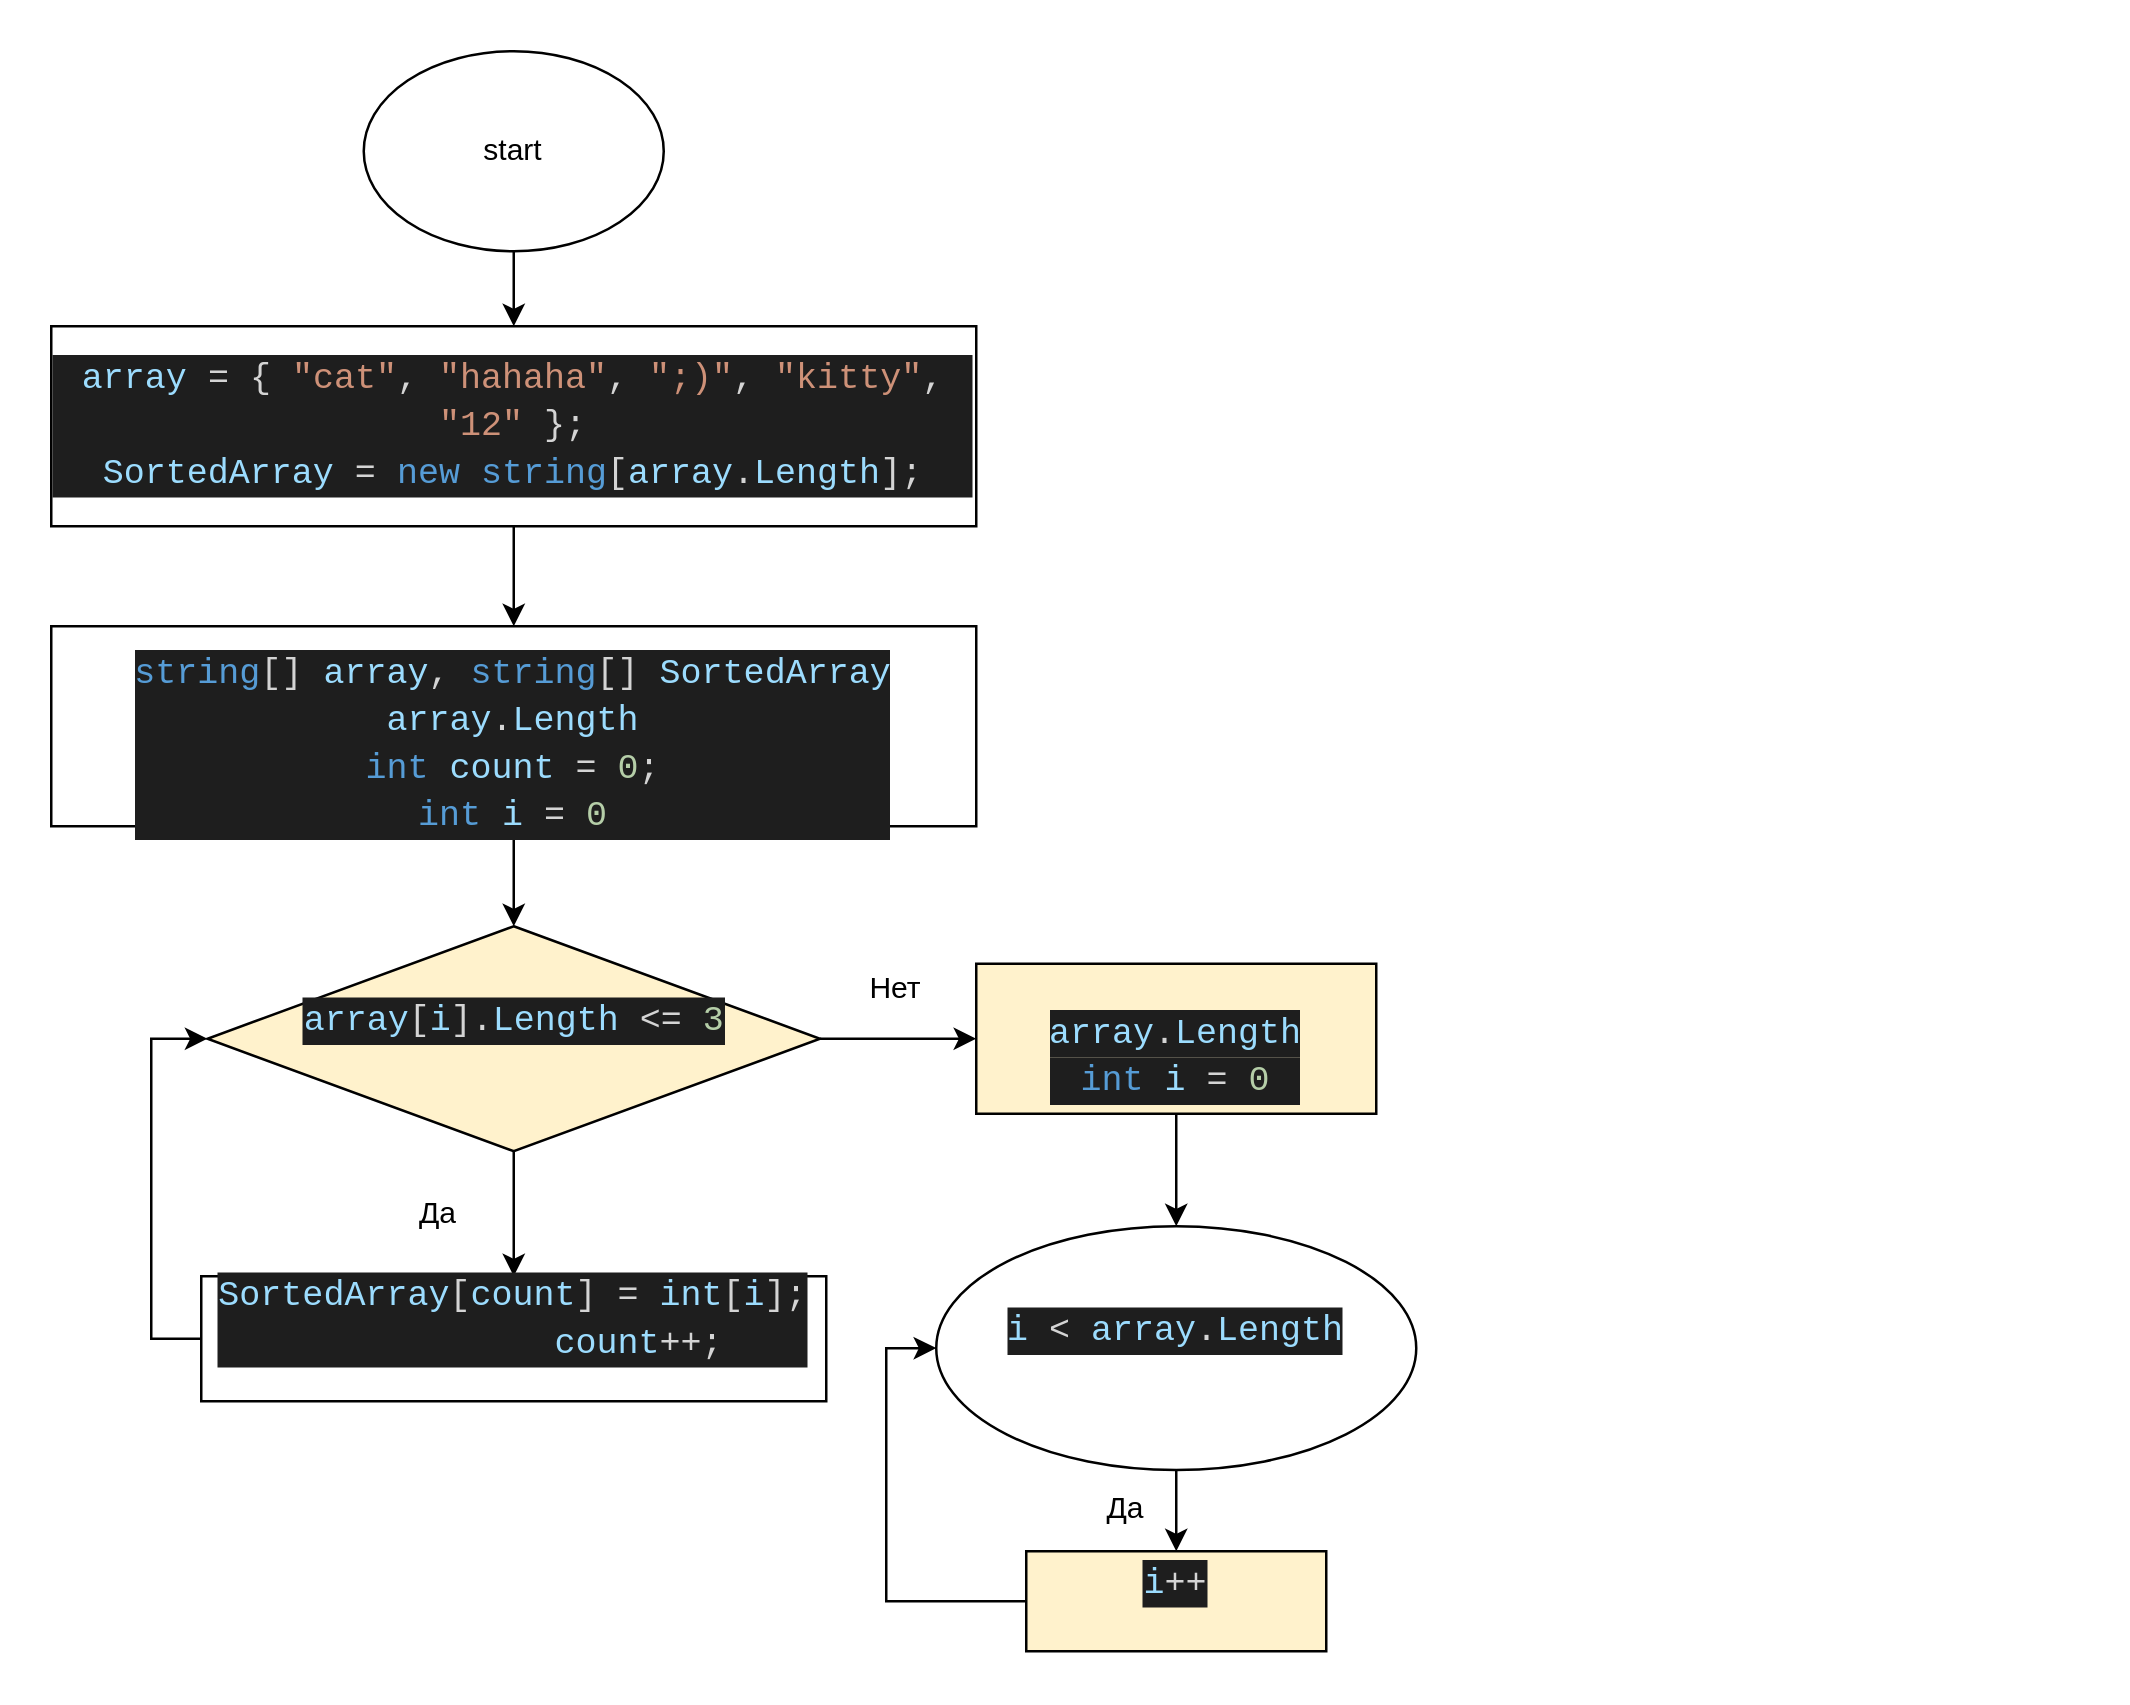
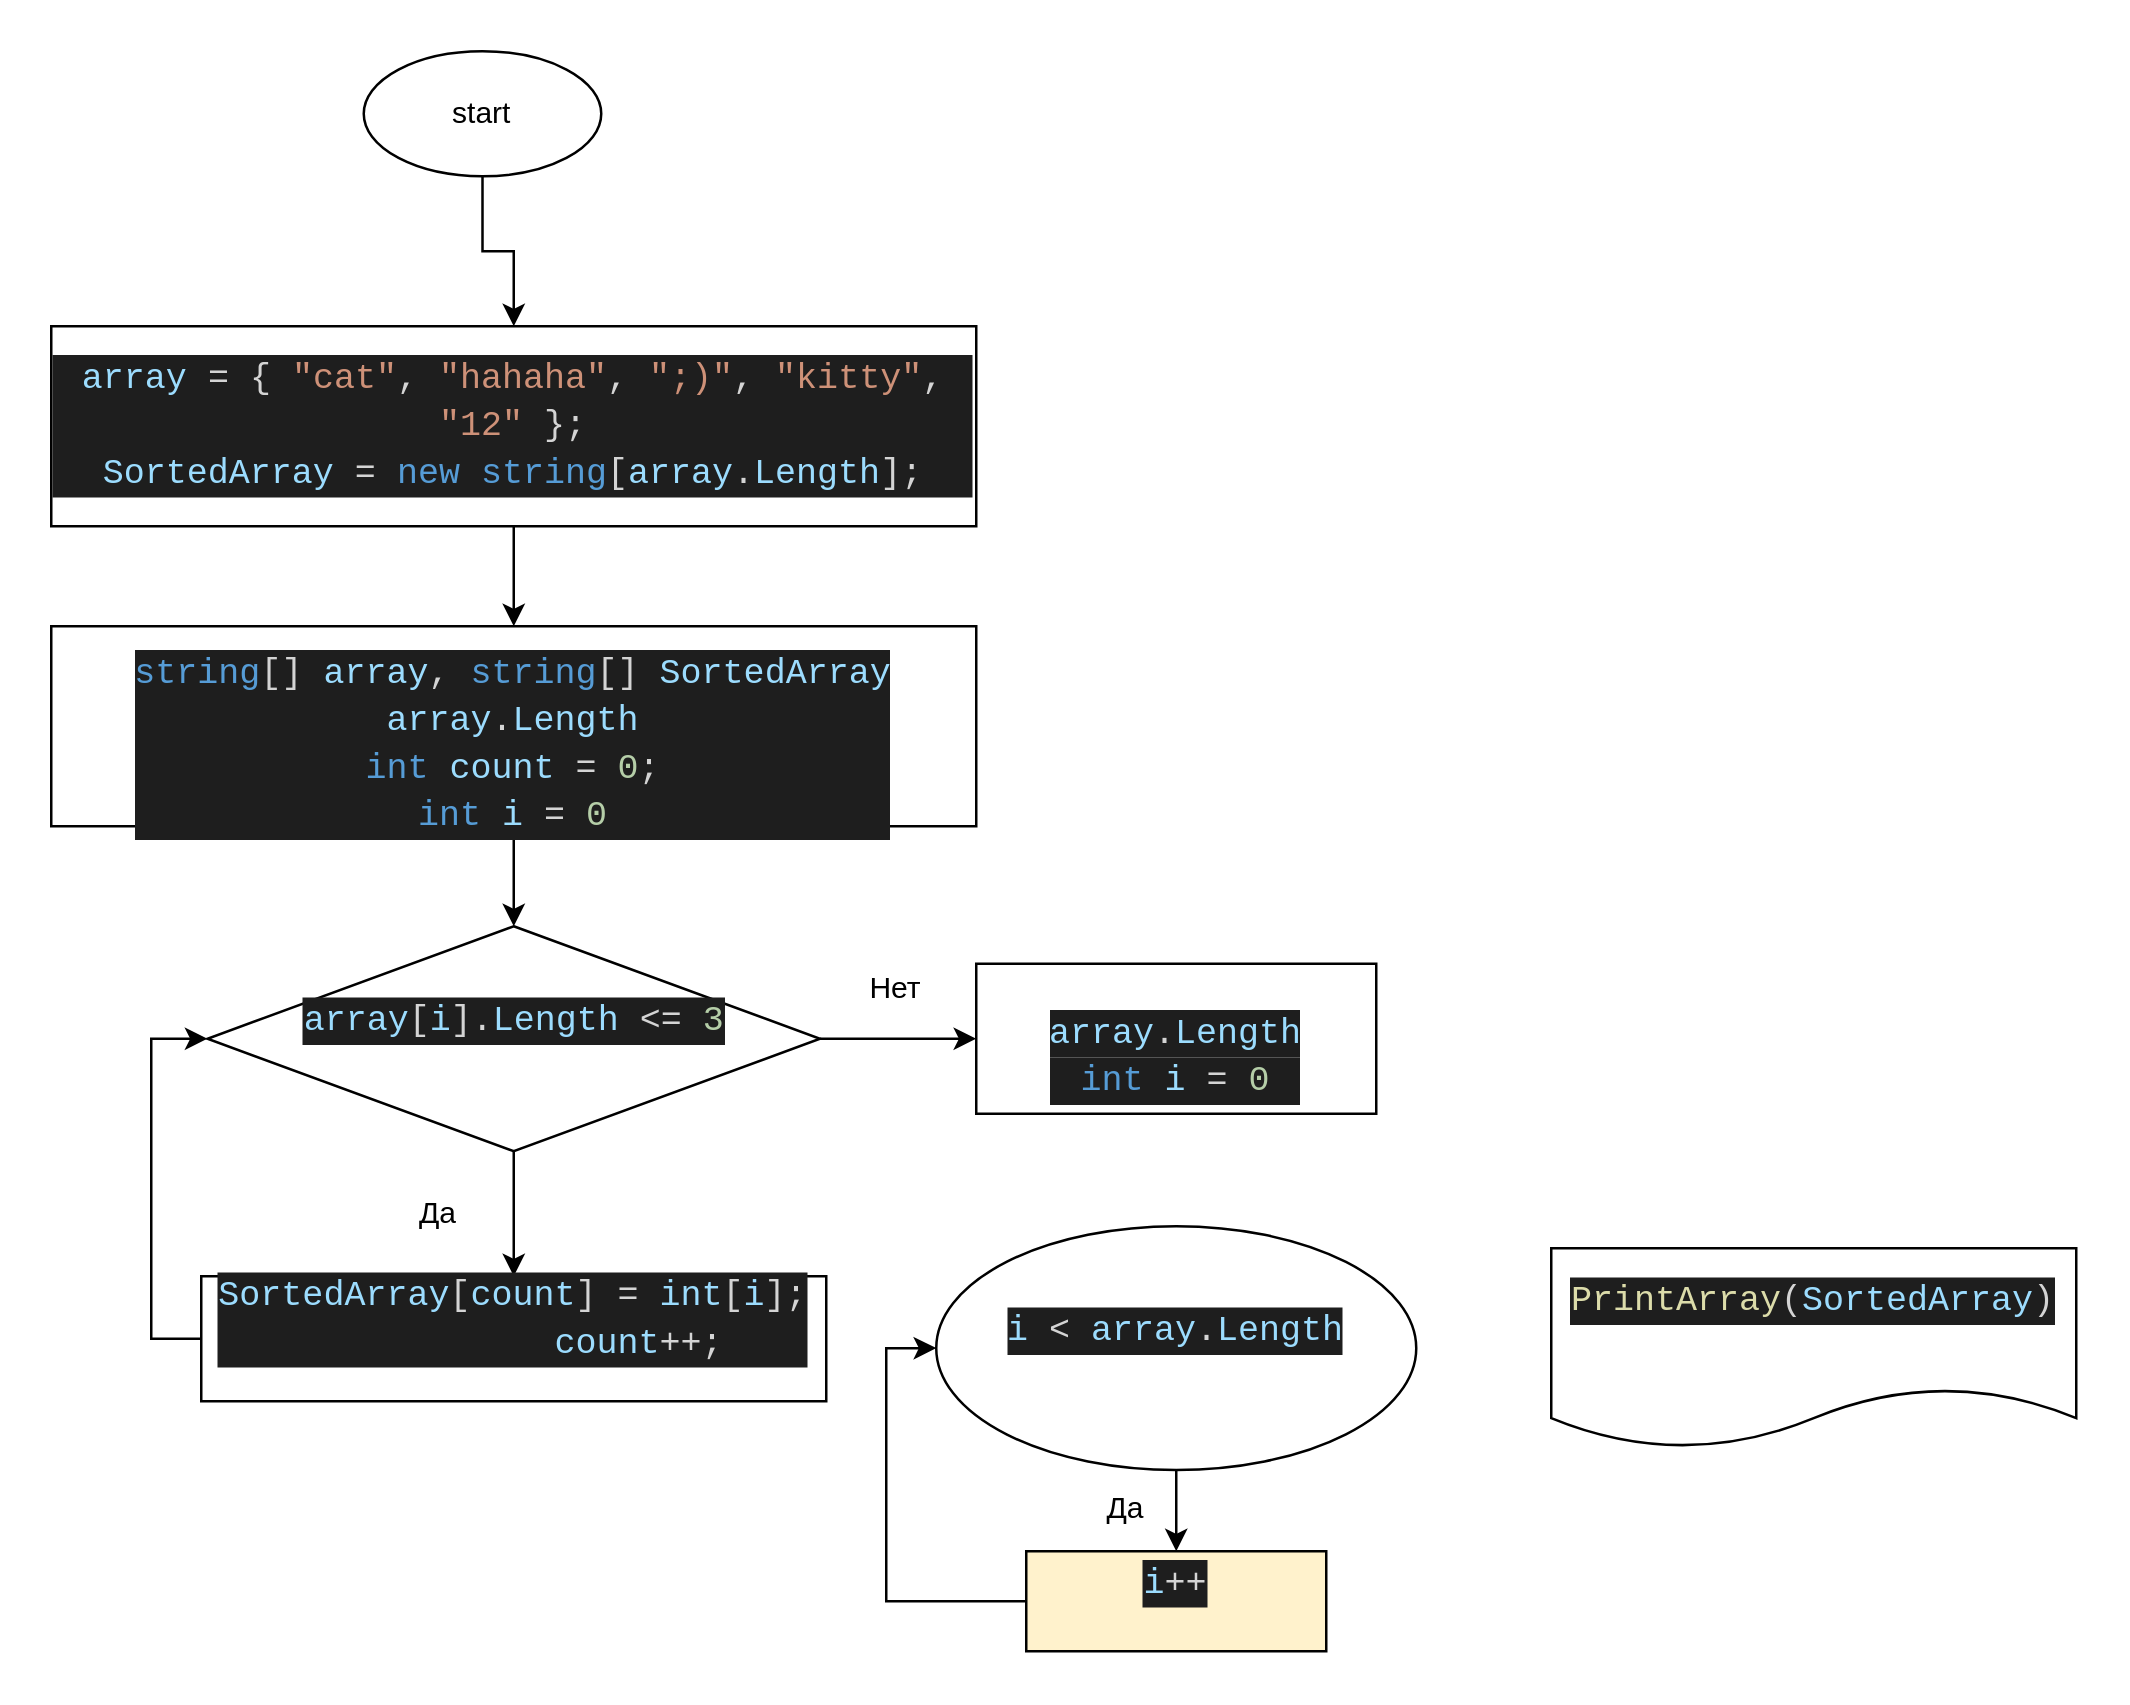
node "start": size 300x200 -> 238x125
node "array[i].Length <= 3": fillcolor #fff2cc -> #ffffff
node "array.Length int i = 0": fillcolor #fff2cc -> #ffffff
edge "array.Length int i = 0" -> "i < array.Length": removed
node "PrintArray(SortedArray)": added
